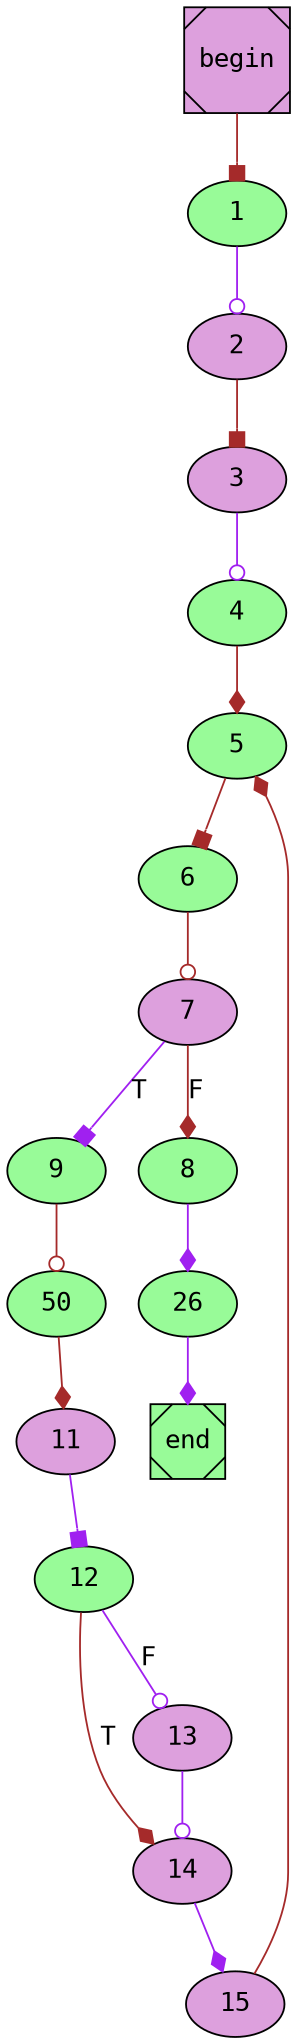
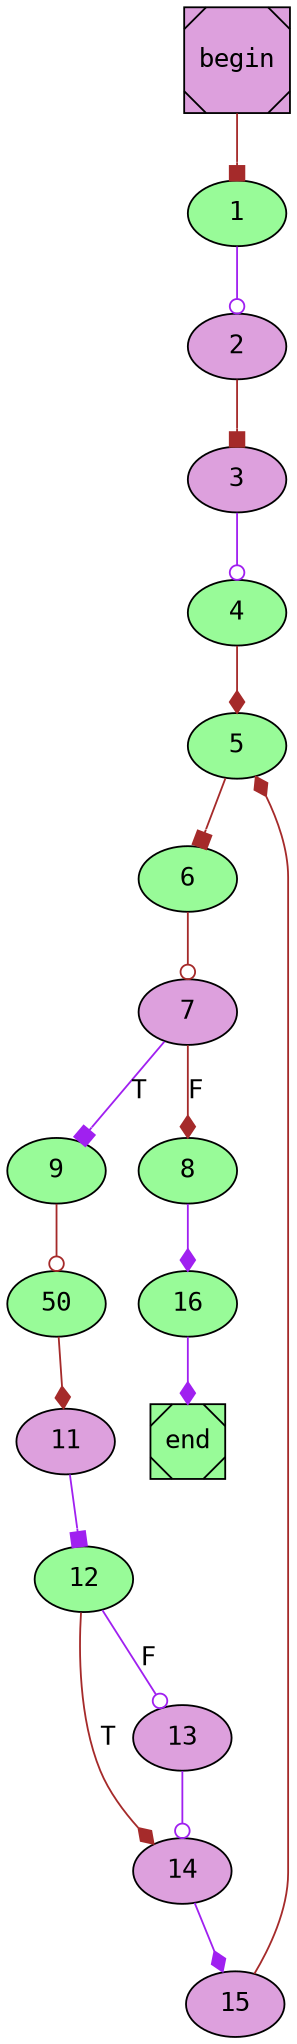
node "26": label "26" -> "16"
